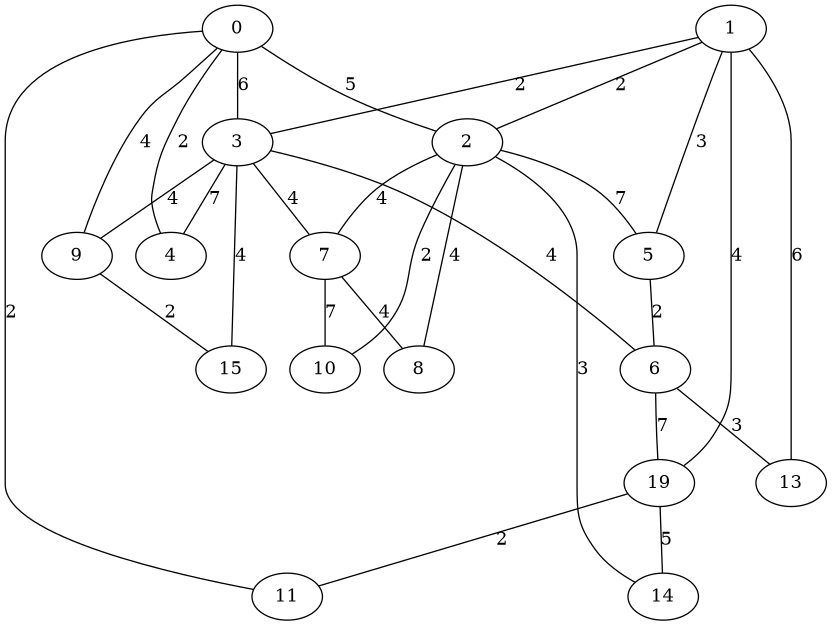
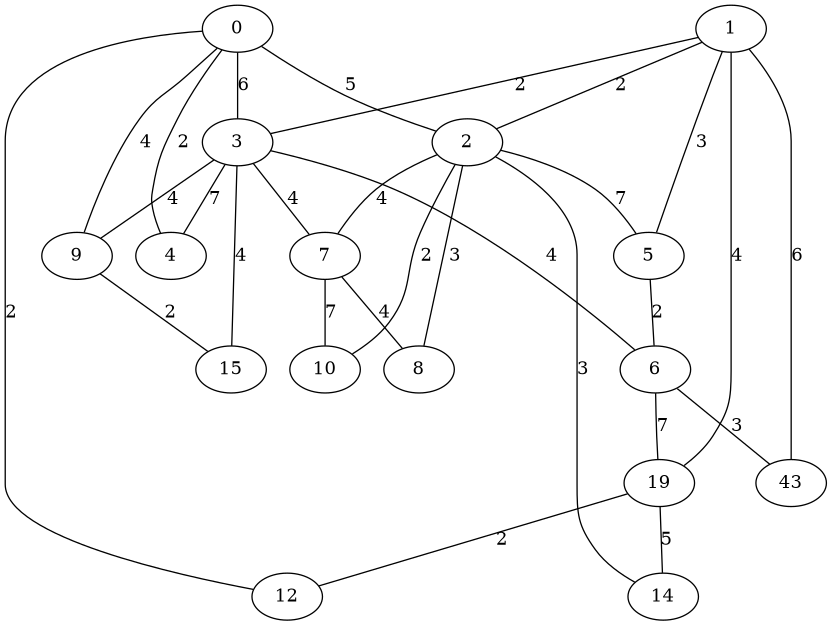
edge "2" -- "8": label "4" -> "3"
node "13": label "13" -> "43"
node "11": label "11" -> "12"
